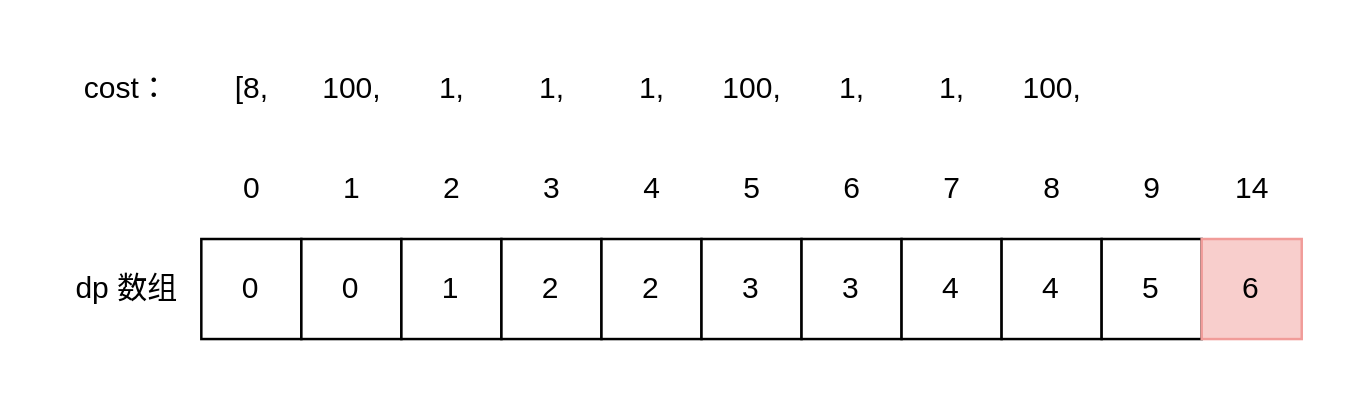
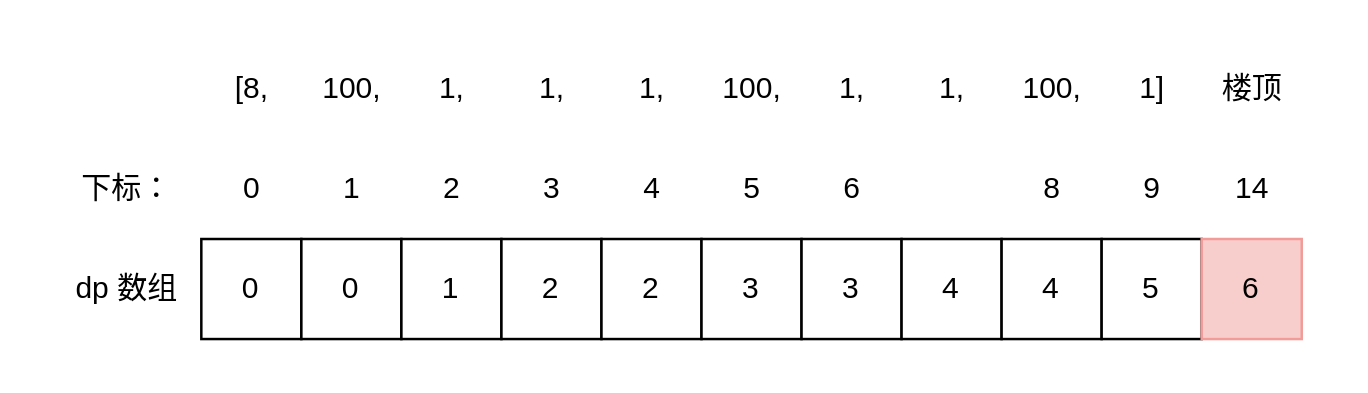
node "cost：": removed
node "1]": added
node "楼顶": added
node "下标：": added
node "7": removed
